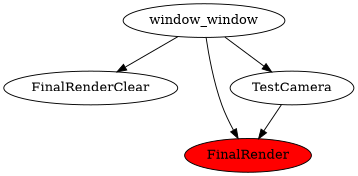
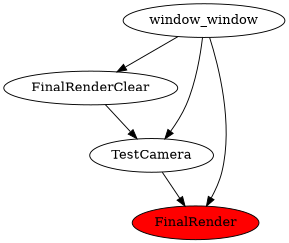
edge "FinalRenderClear" -> "TestCamera": added
